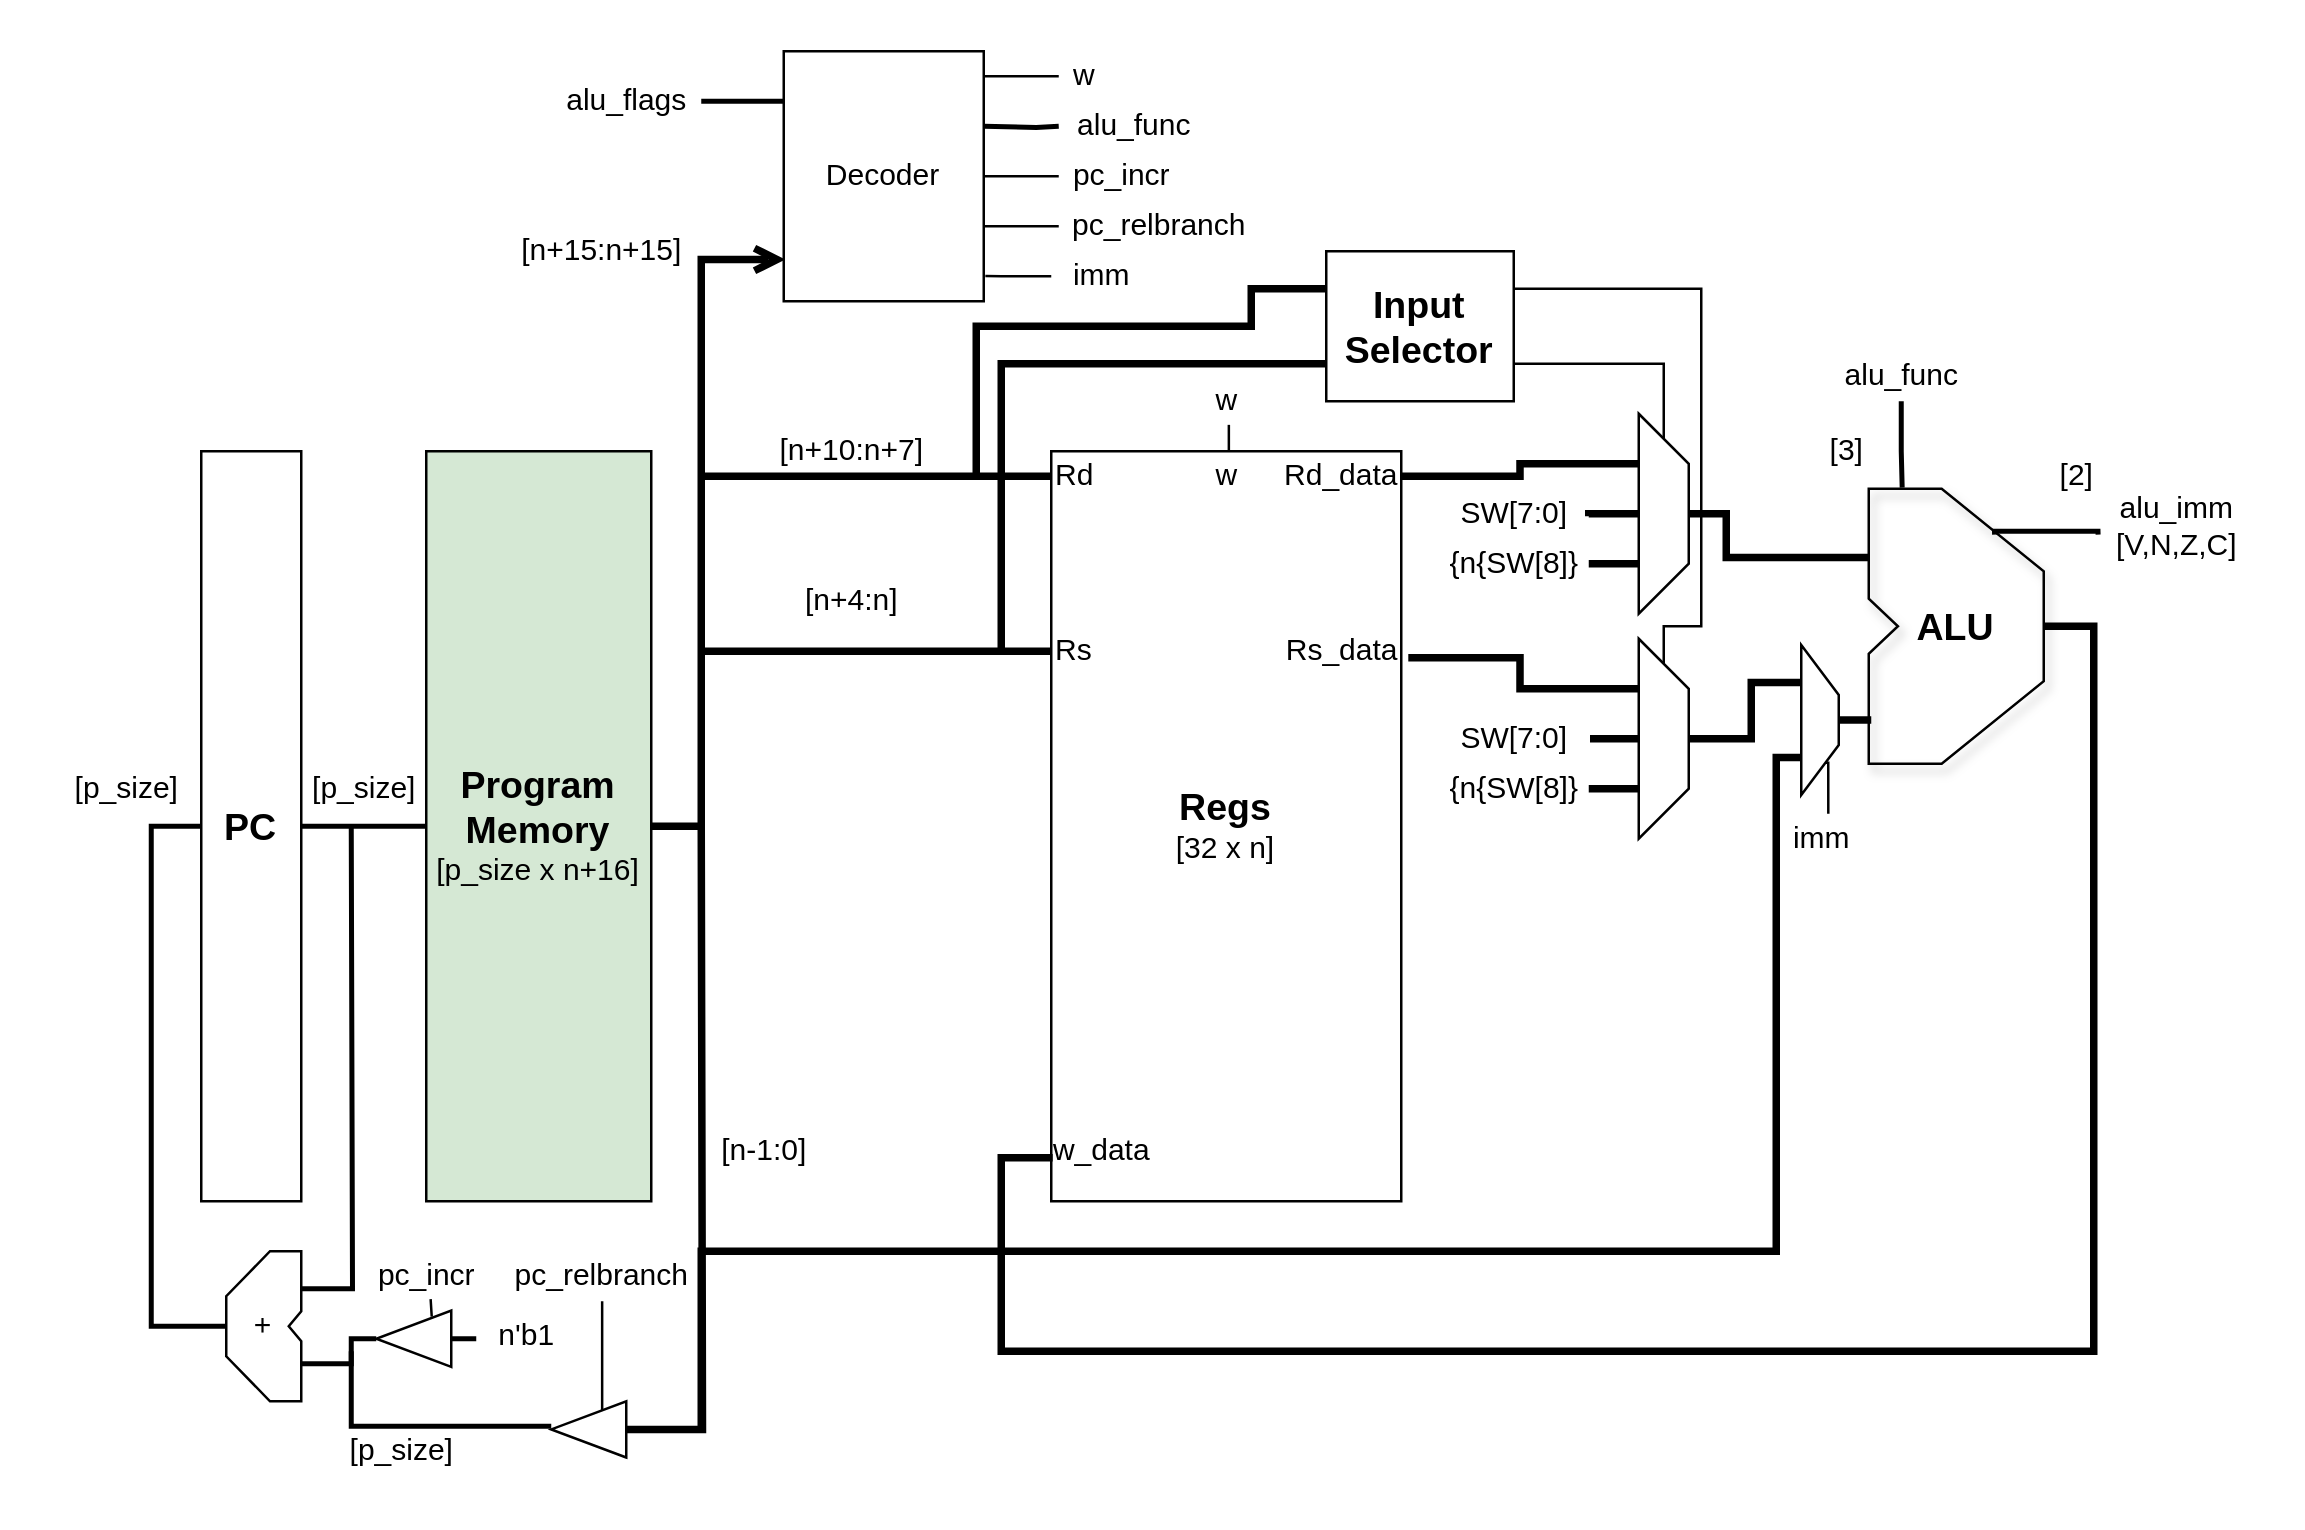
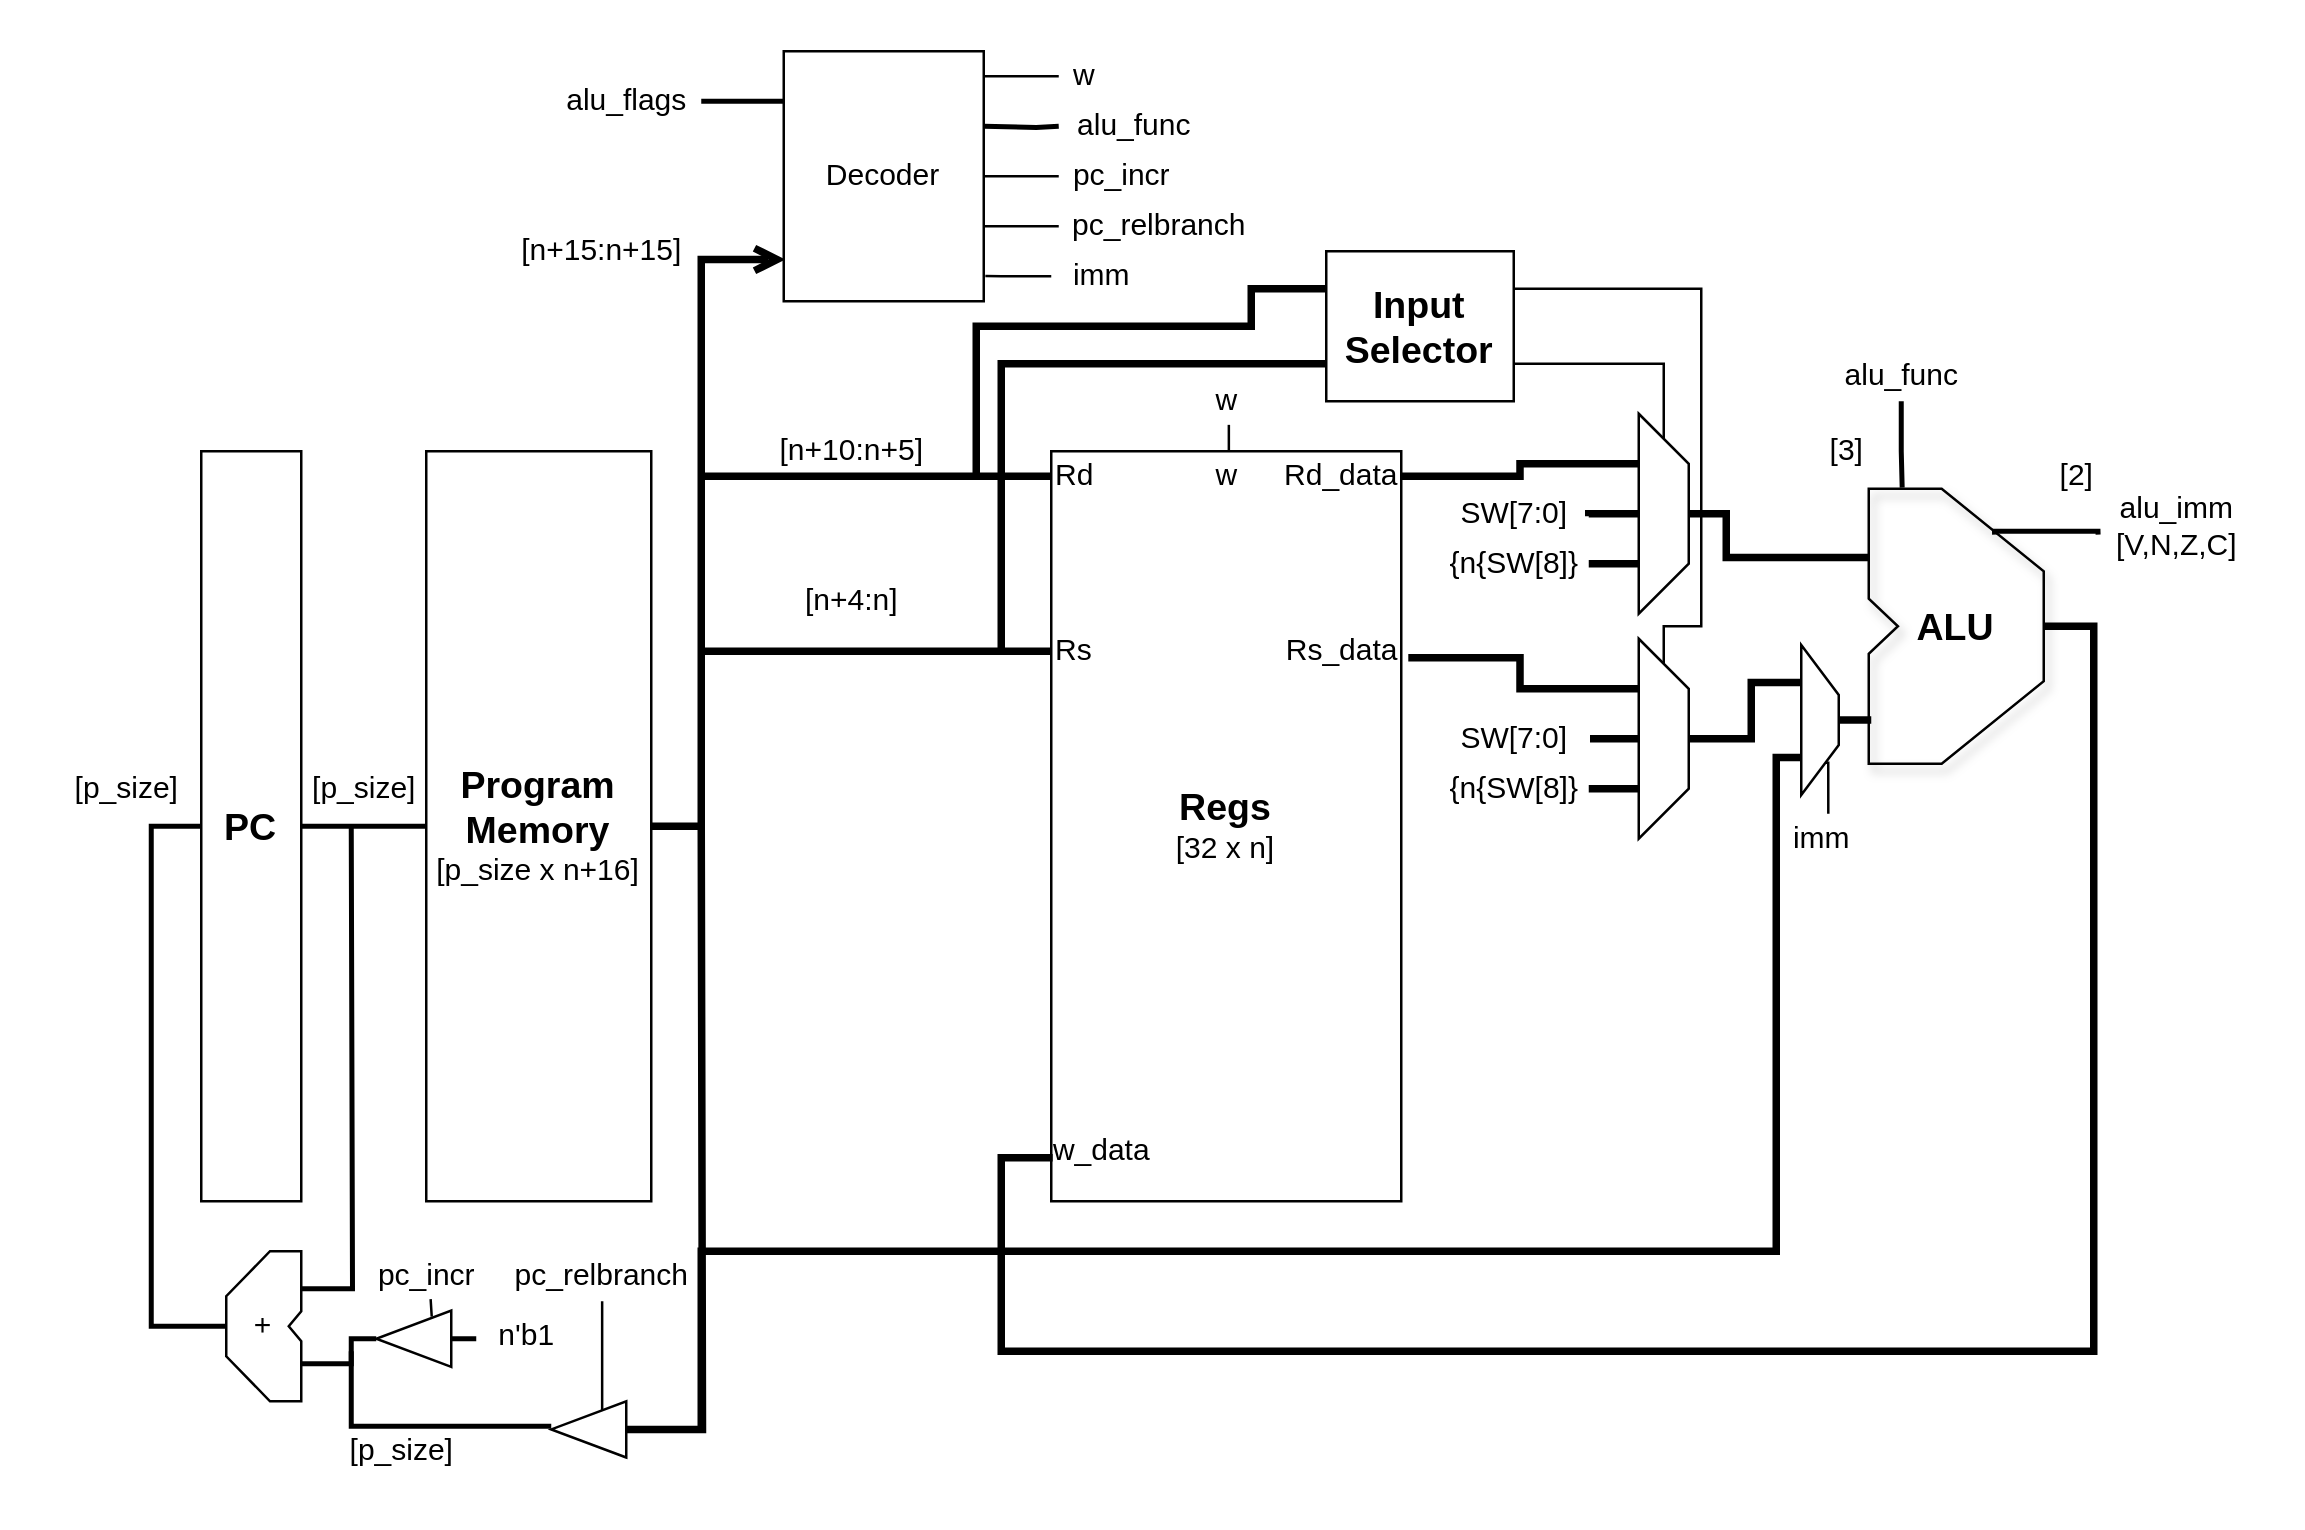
node "[n+10:n+7]": label "[n+10:n+7]" -> "[n+10:n+5]"
node "Program Memory [p_size x n+16]": fillcolor #d5e8d4 -> #ffffff
node "[n-1:0]": removed
